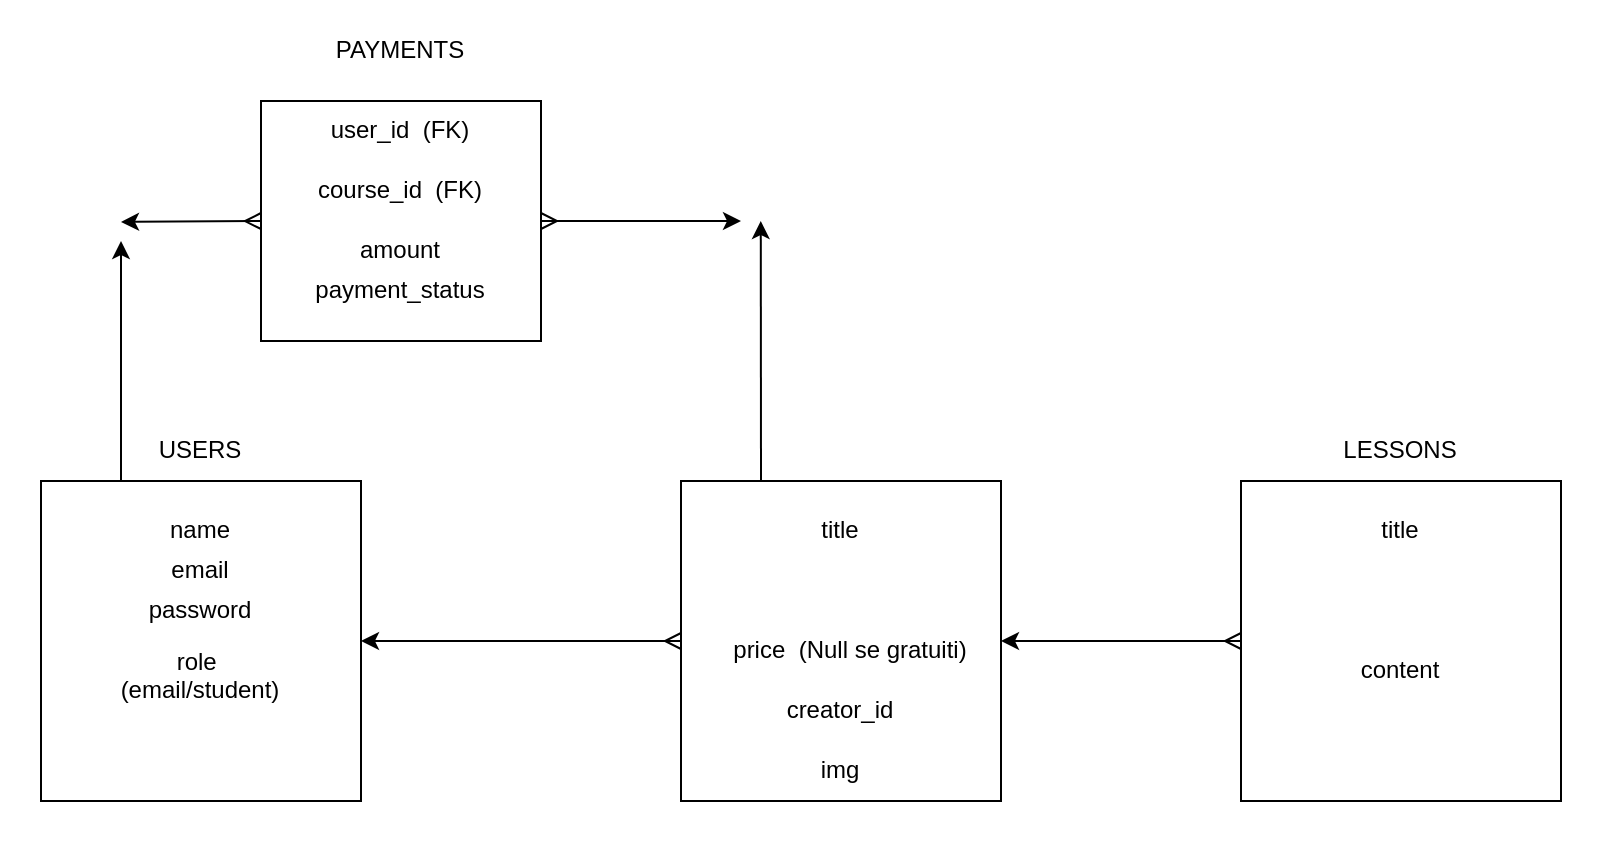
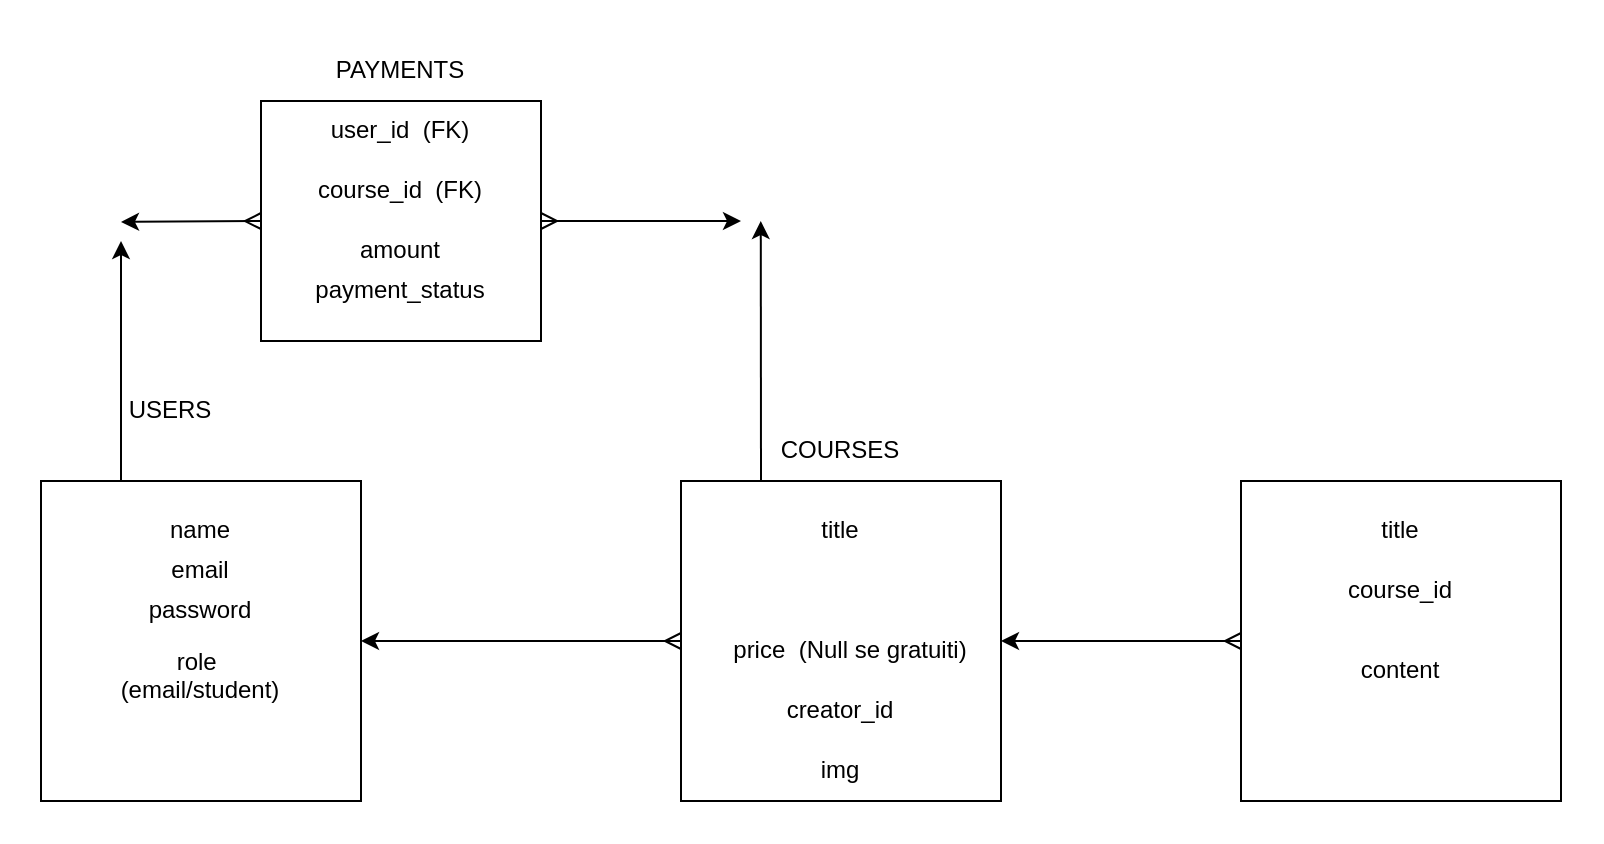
node "PAYMENTS": moved (401, 51) -> (401, 71)
node "USERS": moved (201, 451) -> (171, 411)
node "COURSES": added
node "LESSONS": removed
node "course_id": added
